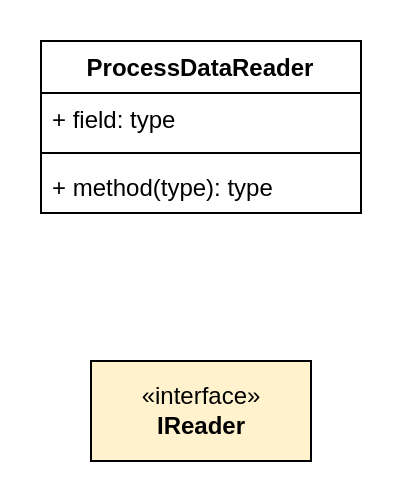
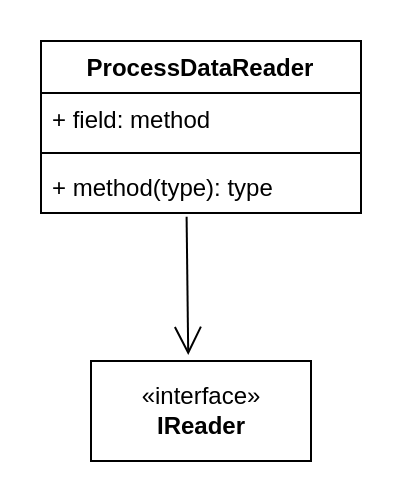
node "+ field: type": label "+ field: type" -> "+ field: method"
edge "+ method(type): type" -> "«interface» IReader": added
node "«interface» IReader": fillcolor #fff2cc -> #ffffff
